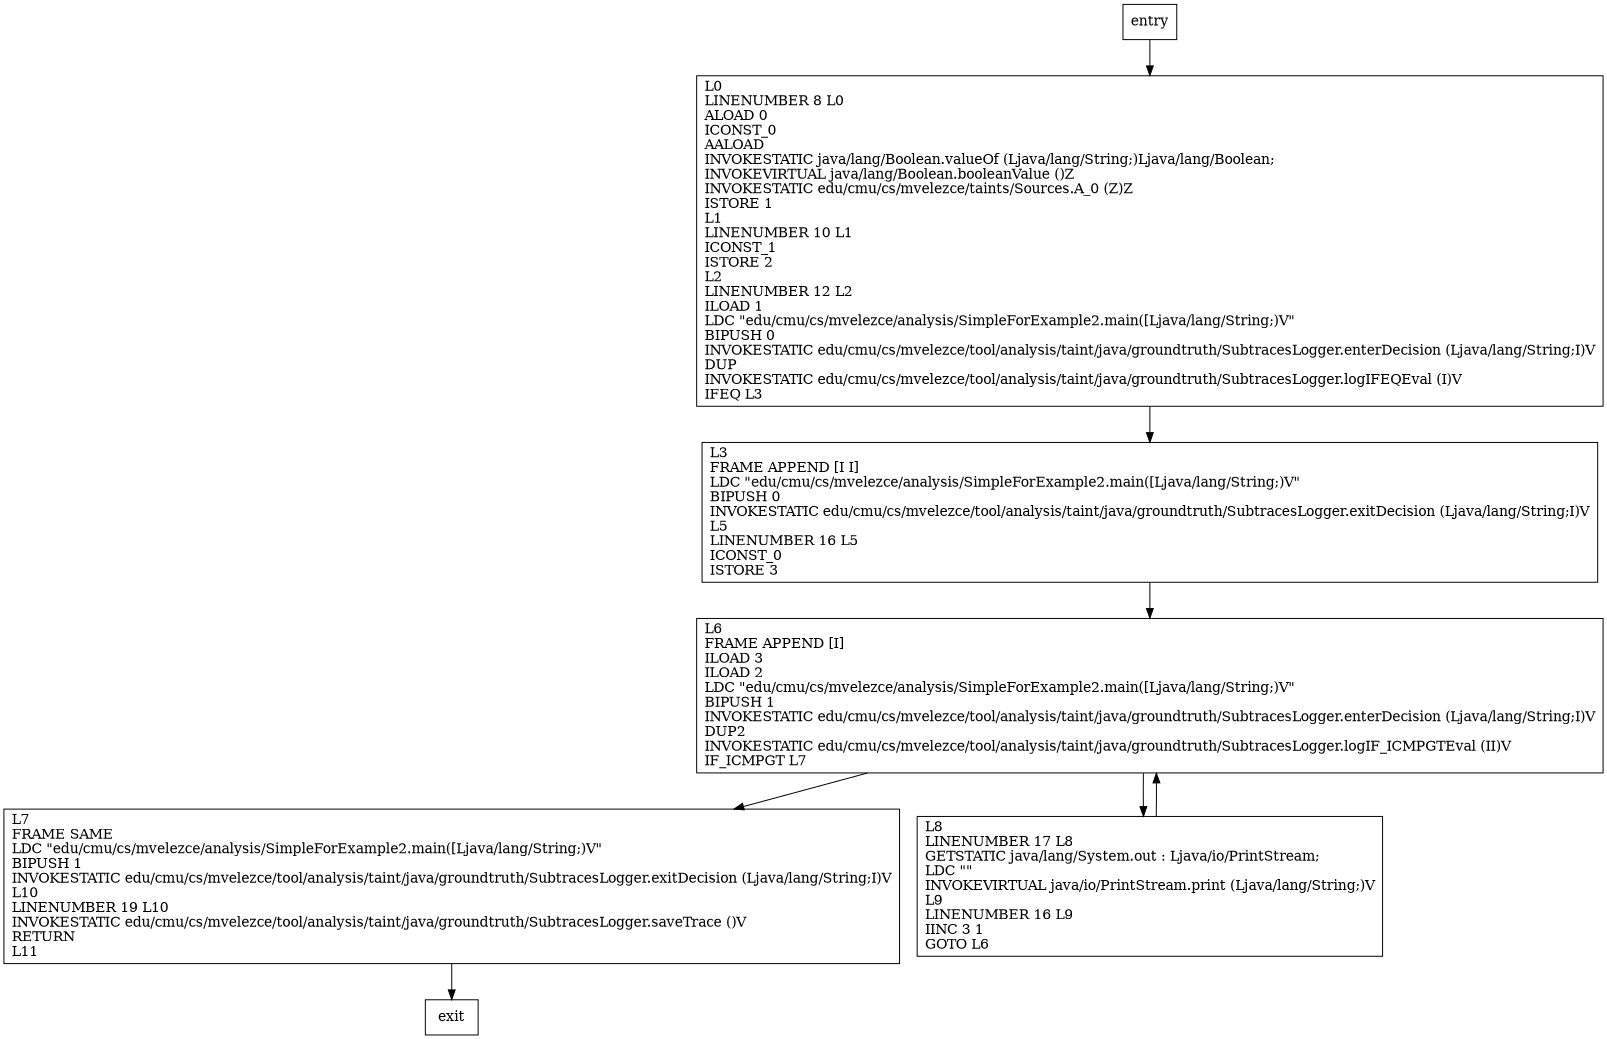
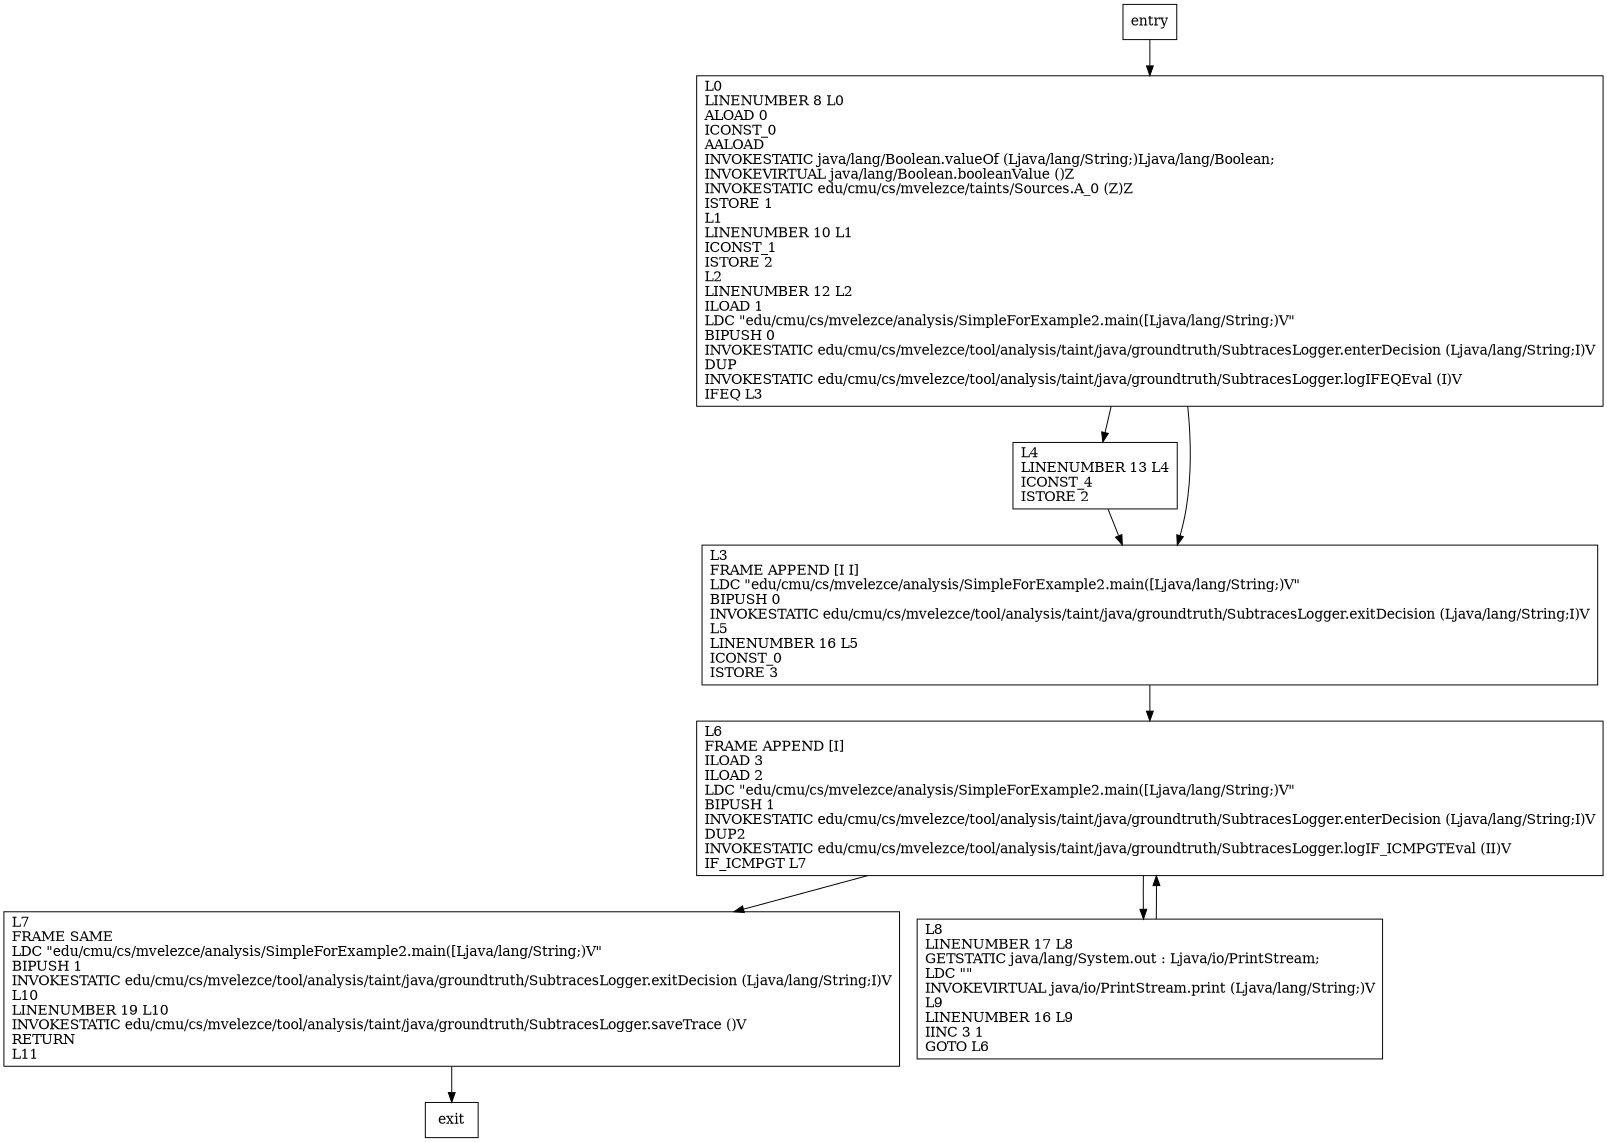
node "L4 LINENUMBER 13 L4 ICONST_4 ISTORE 2": added
